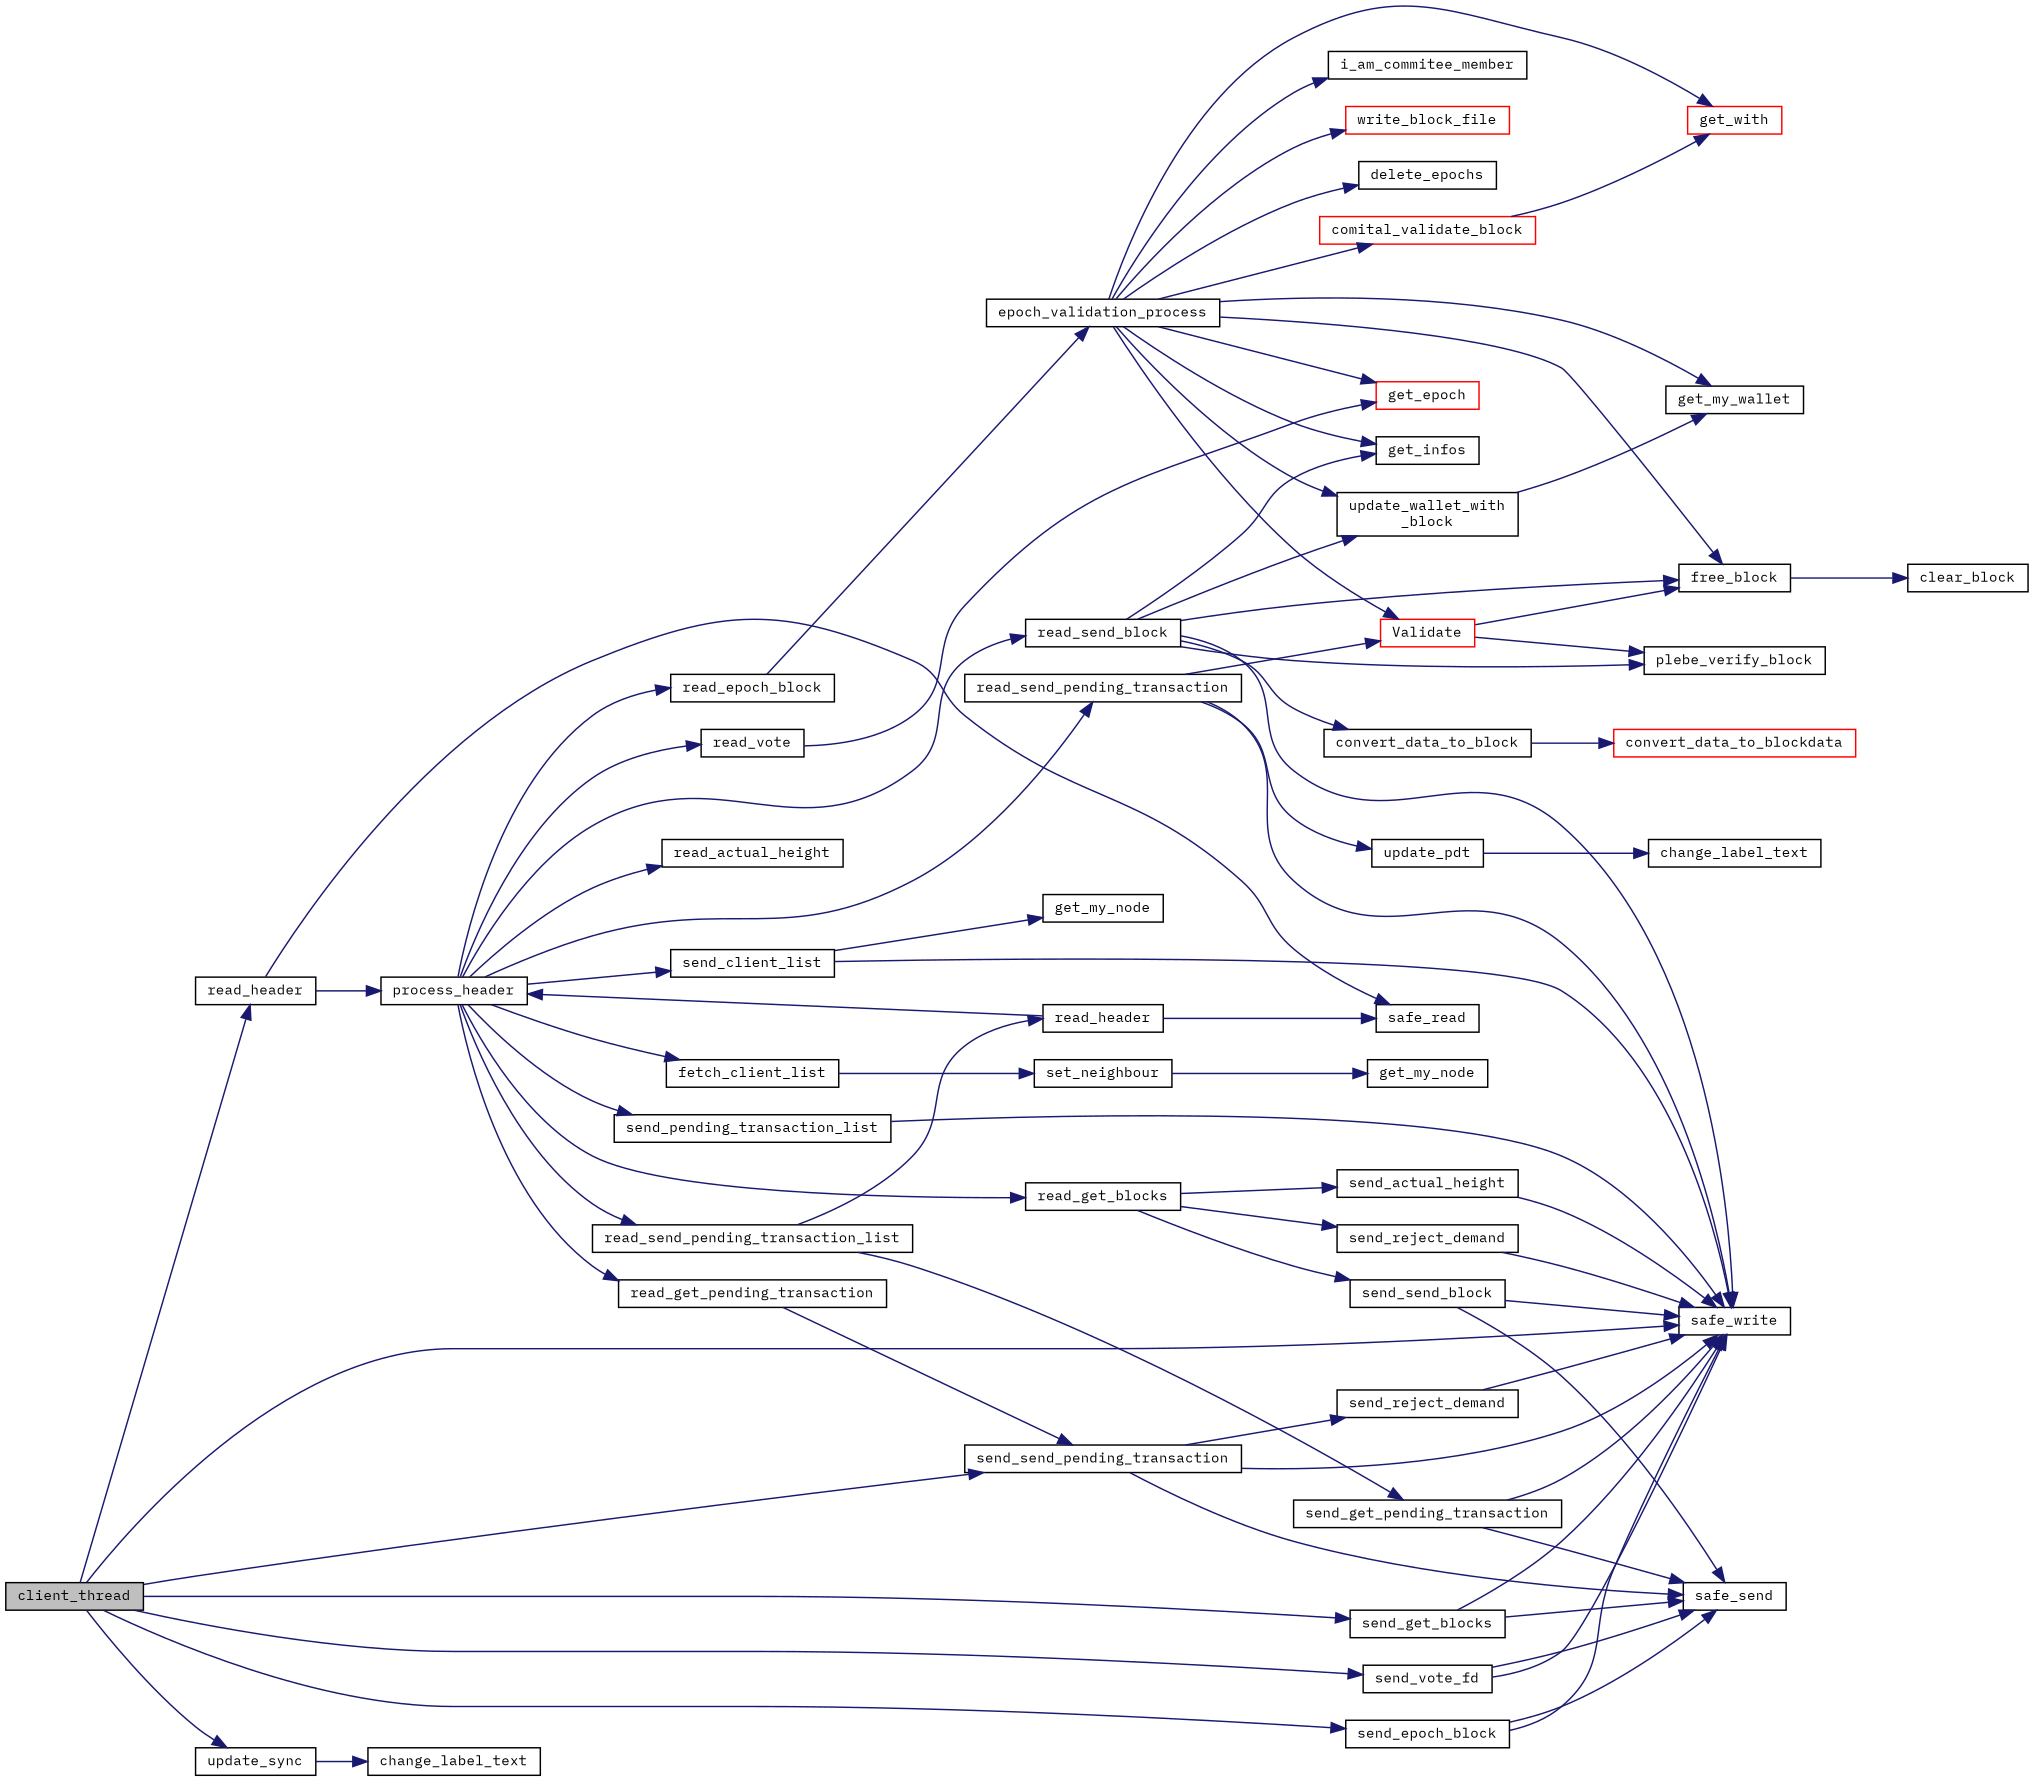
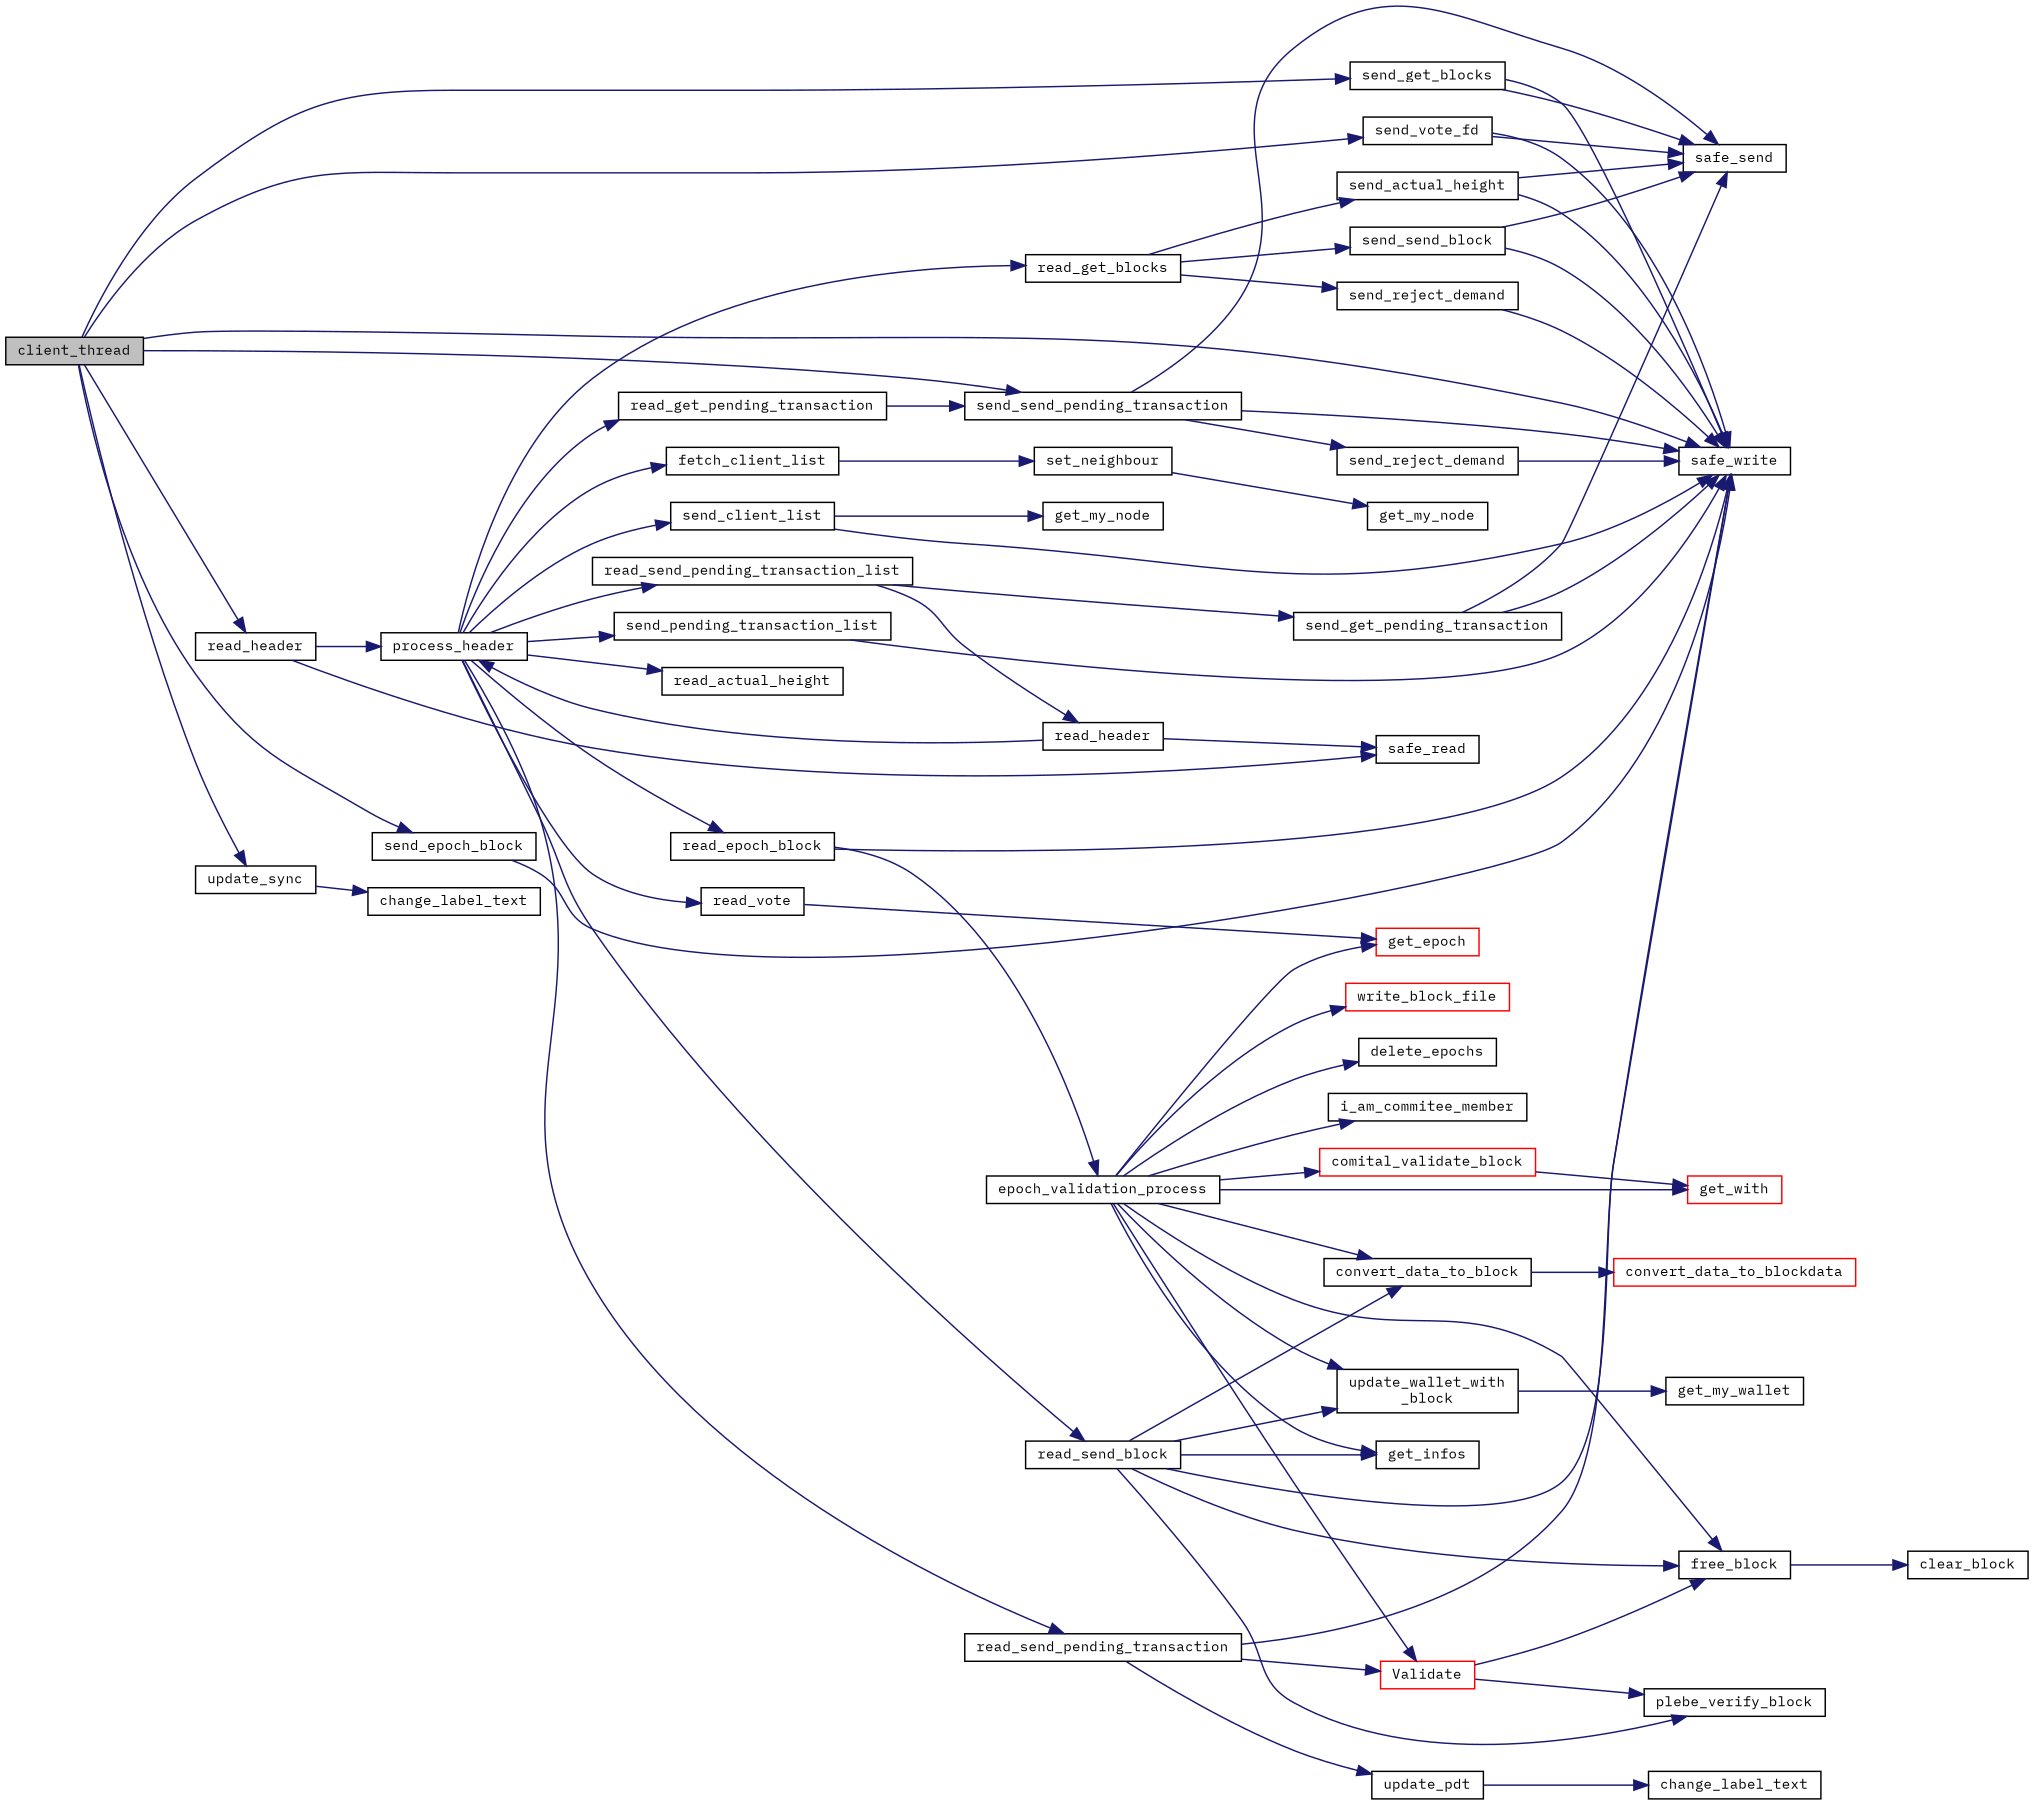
edge "epoch_validation_process" -> "get_my_wallet": now "epoch_validation_process" -> "convert_data_to_block"
edge "read_epoch_block" -> "safe_write": added
edge "send_epoch_block" -> "safe_send": now "send_actual_height" -> "safe_send"
